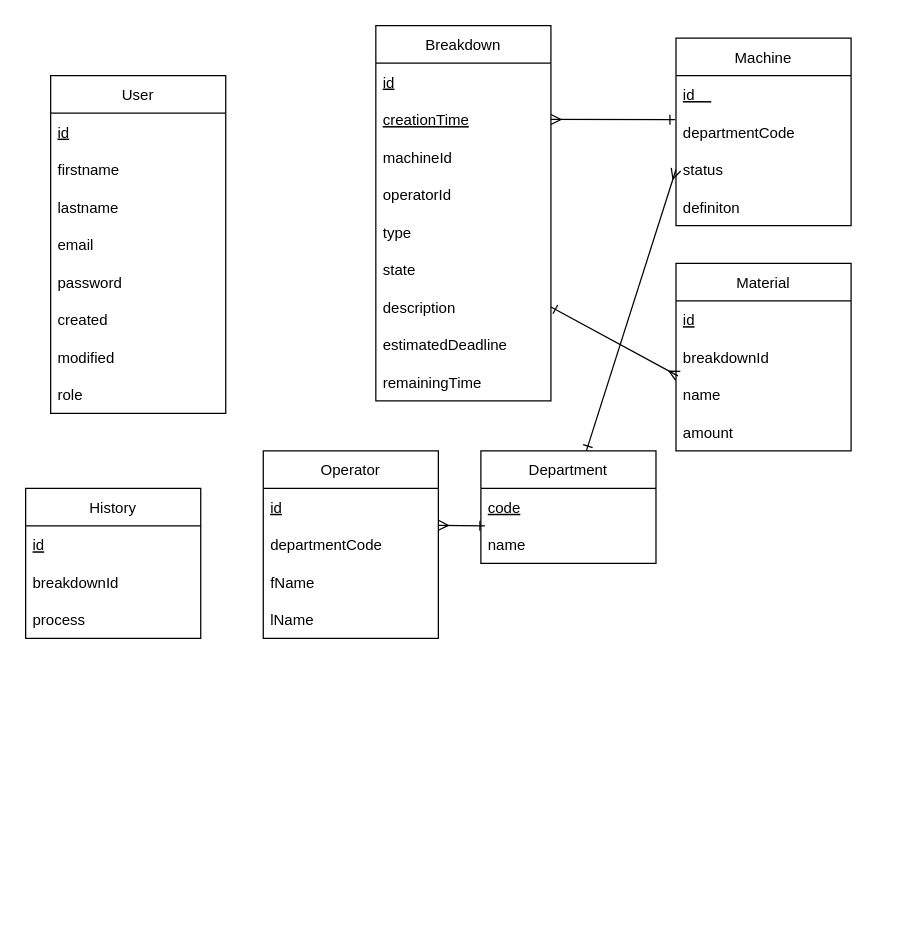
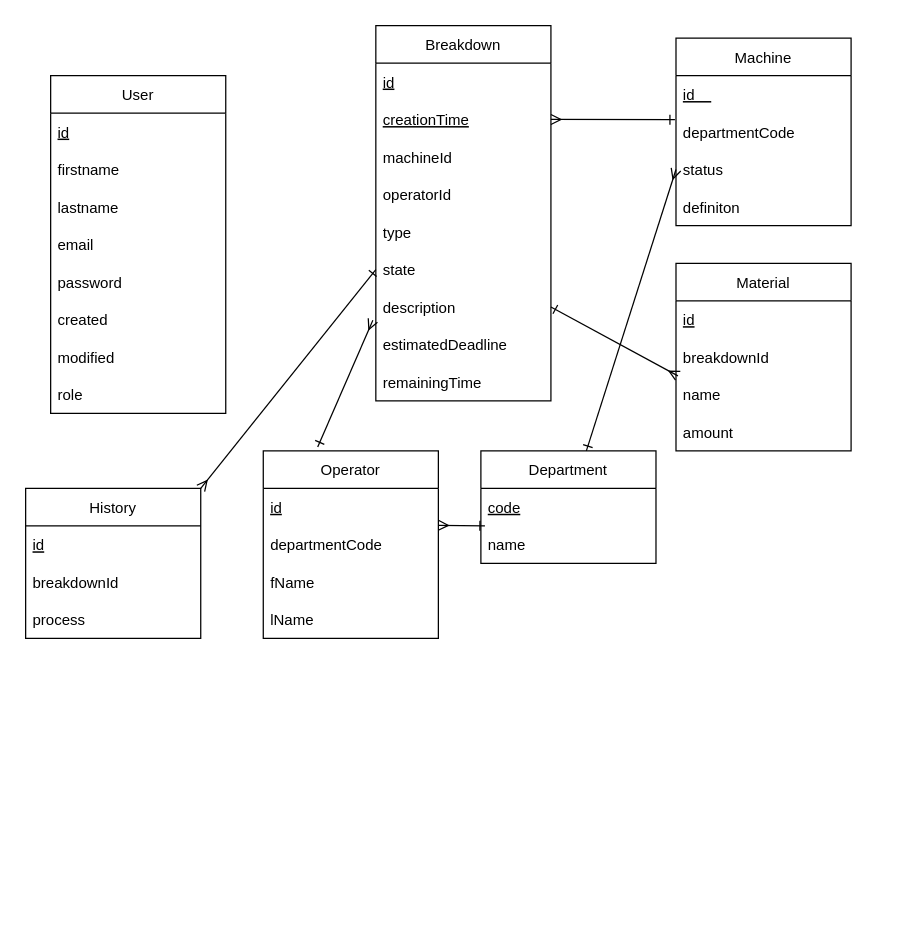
edge "state" -- "History": added
edge "estimatedDeadline" -- "Operator": added
